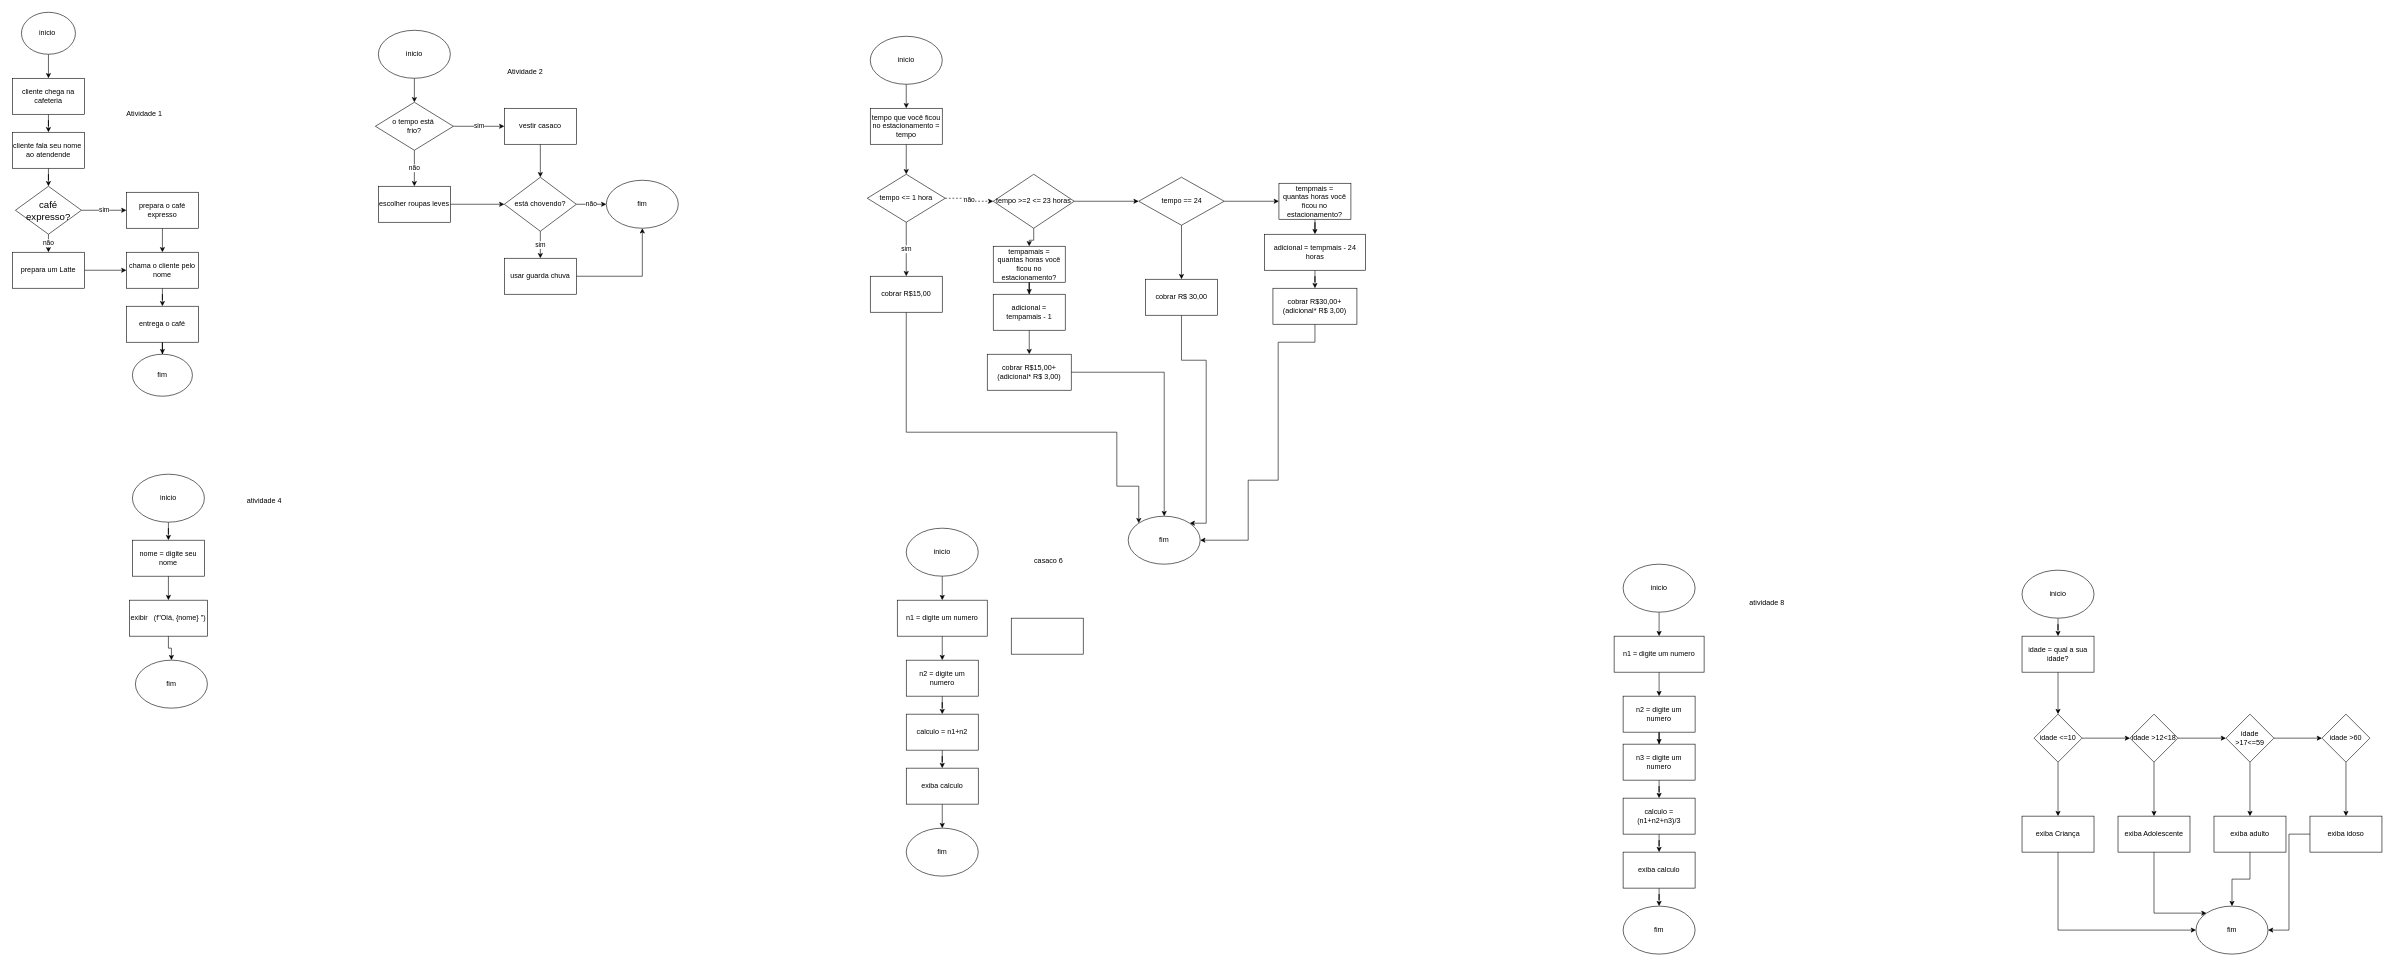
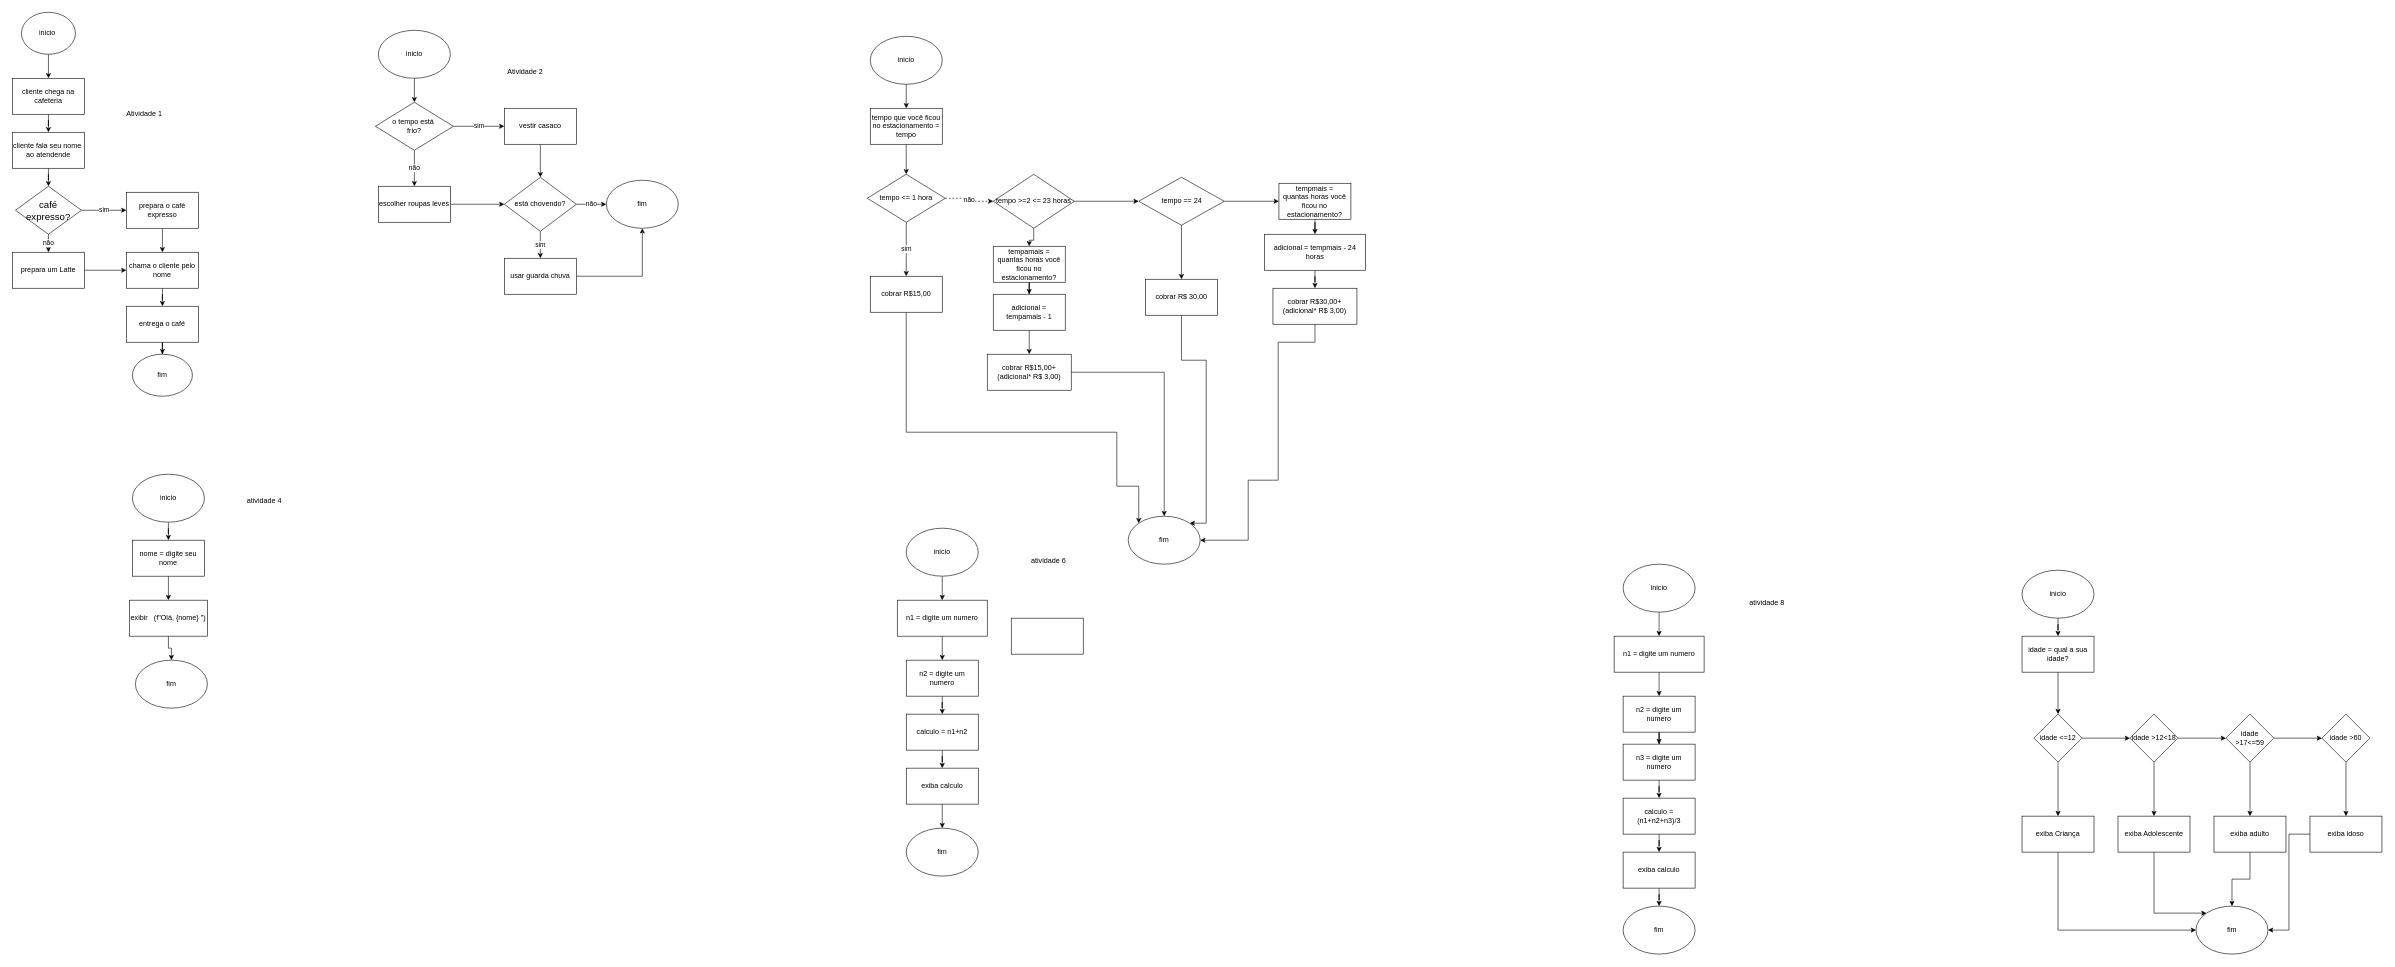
node "casaco 6": label "casaco 6" -> "atividade 6"
node "idade <=10": label "idade <=10" -> "idade <=12"
